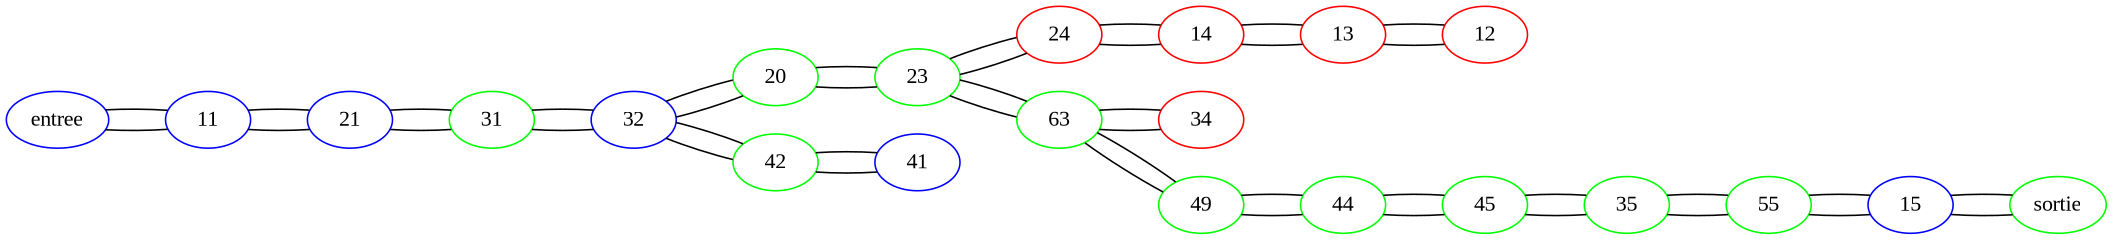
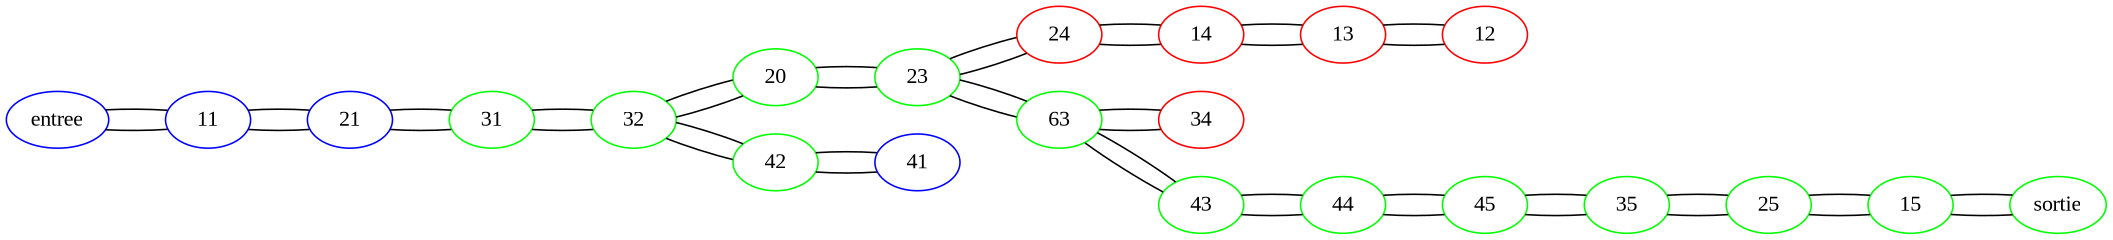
node "32": color blue -> green
node "49": label "49" -> "43"
node "55": label "55" -> "25"
node "15": color blue -> green
